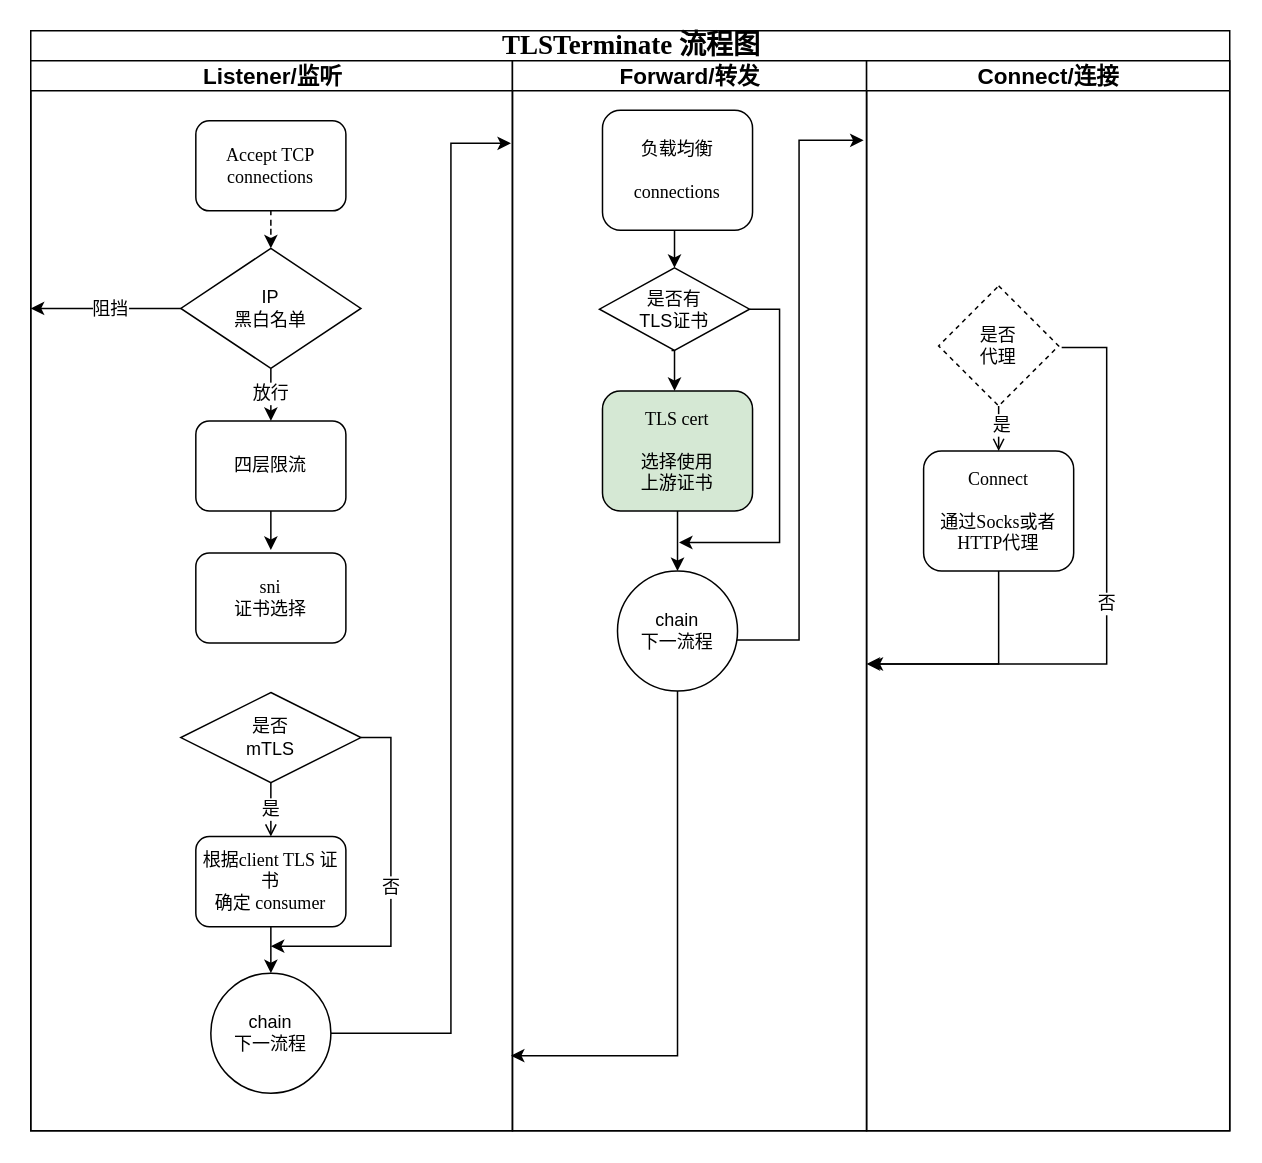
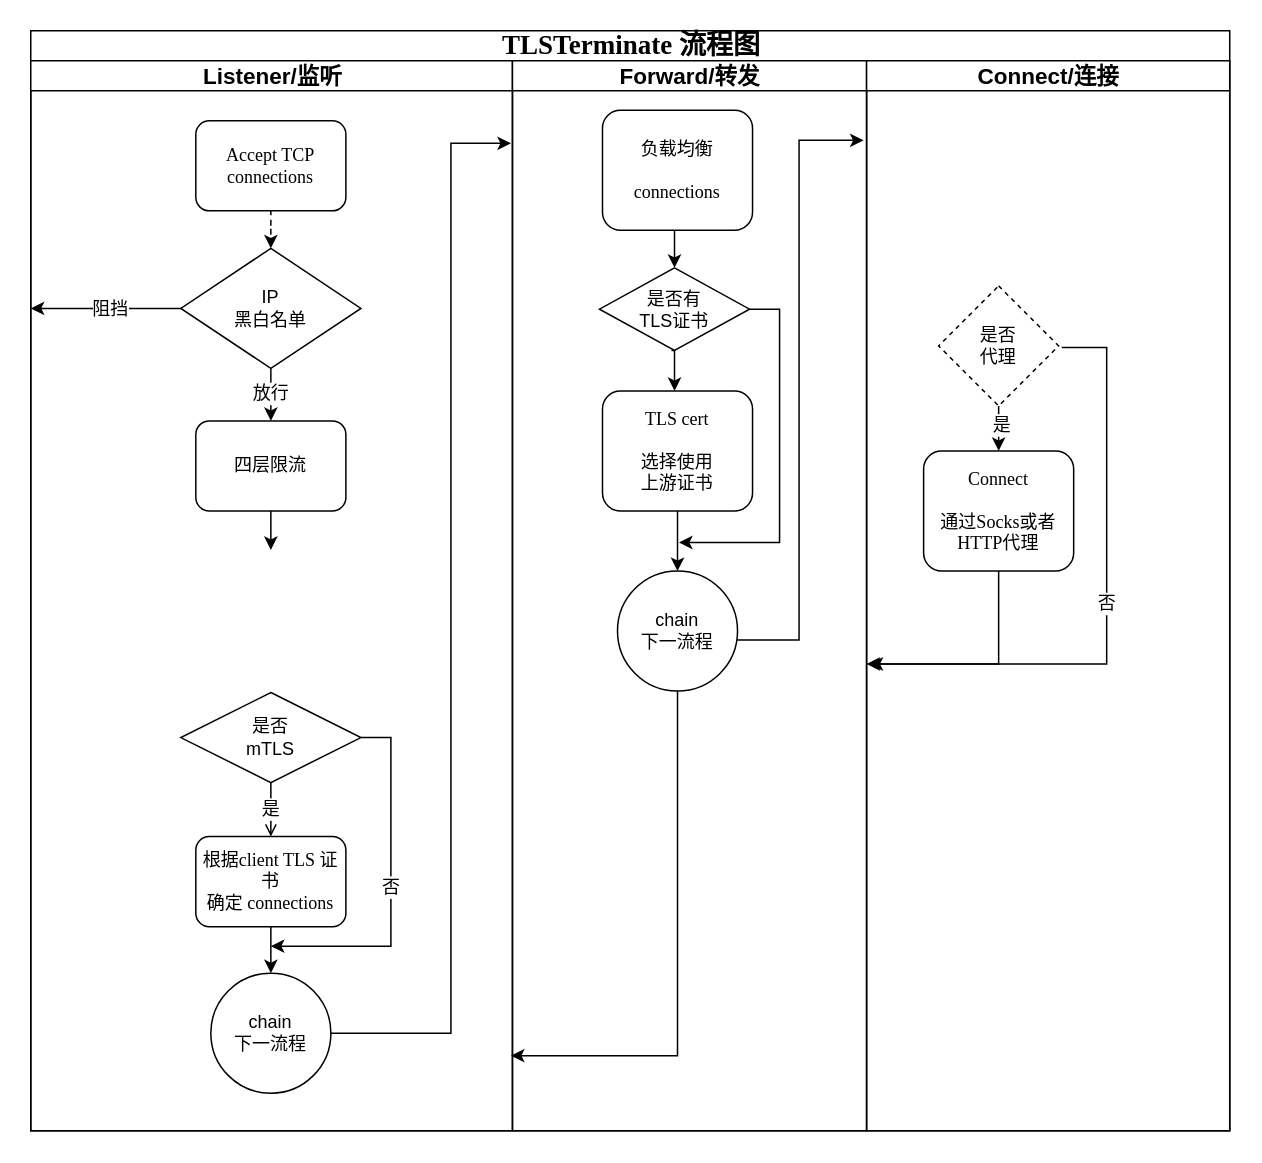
edge "是否 代理" -> "Connect 通过Socks或者HTTP代理": arrowhead open -> classic
node "TLS cert 选择使用 上游证书": fillcolor #d5e8d4 -> #ffffff
node "sni 证书选择": removed
node "根据client TLS 证书 确定 consumer": label "根据client TLS 证书 确定 consumer" -> "根据client TLS 证书 确定 connections"
